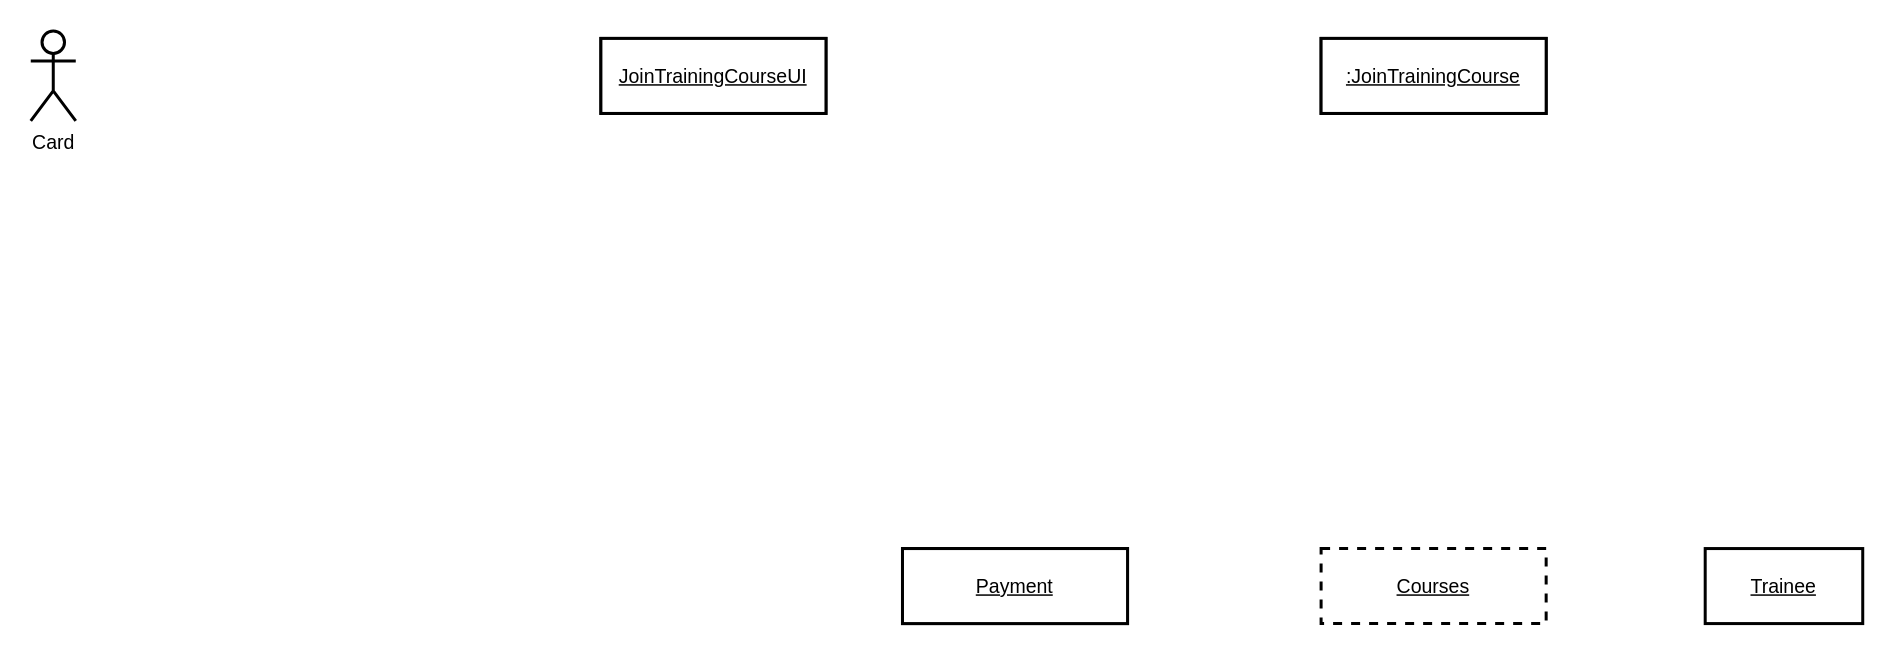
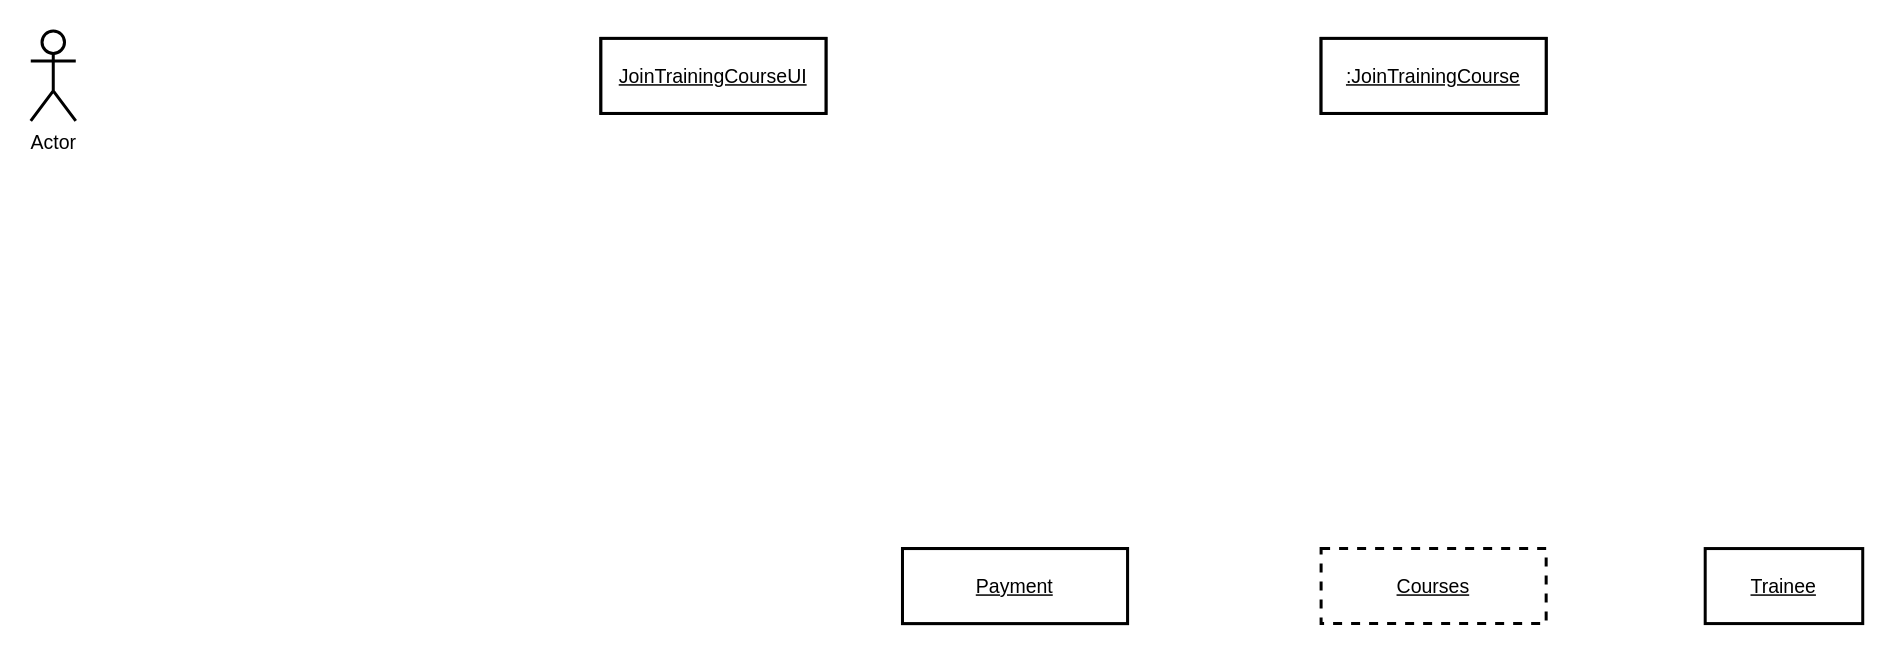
node "Card": label "Card" -> "Actor"
